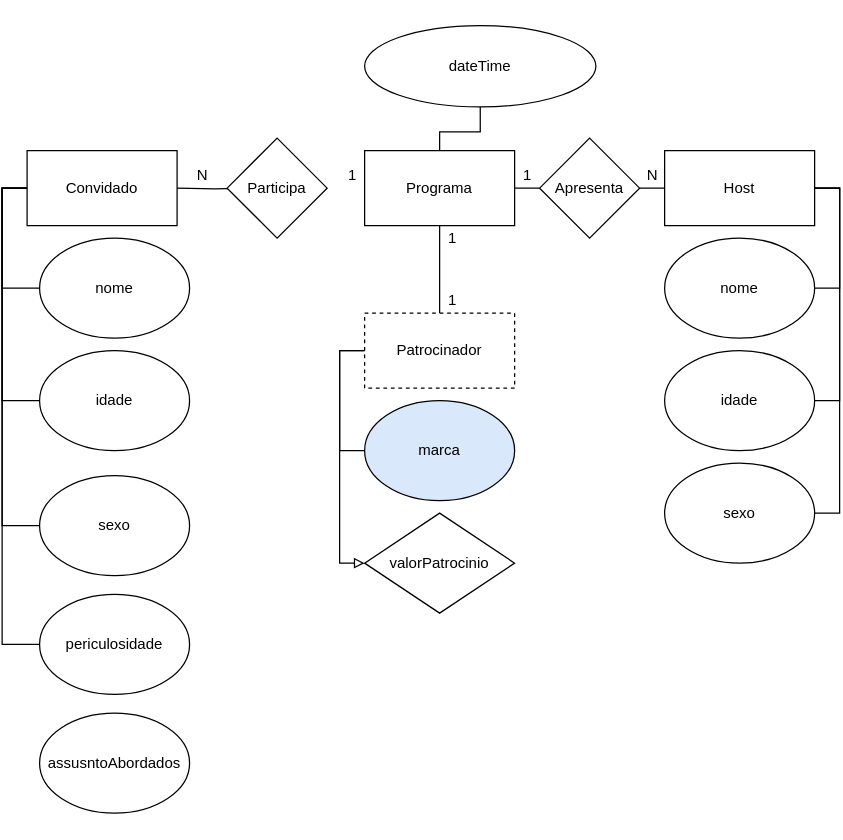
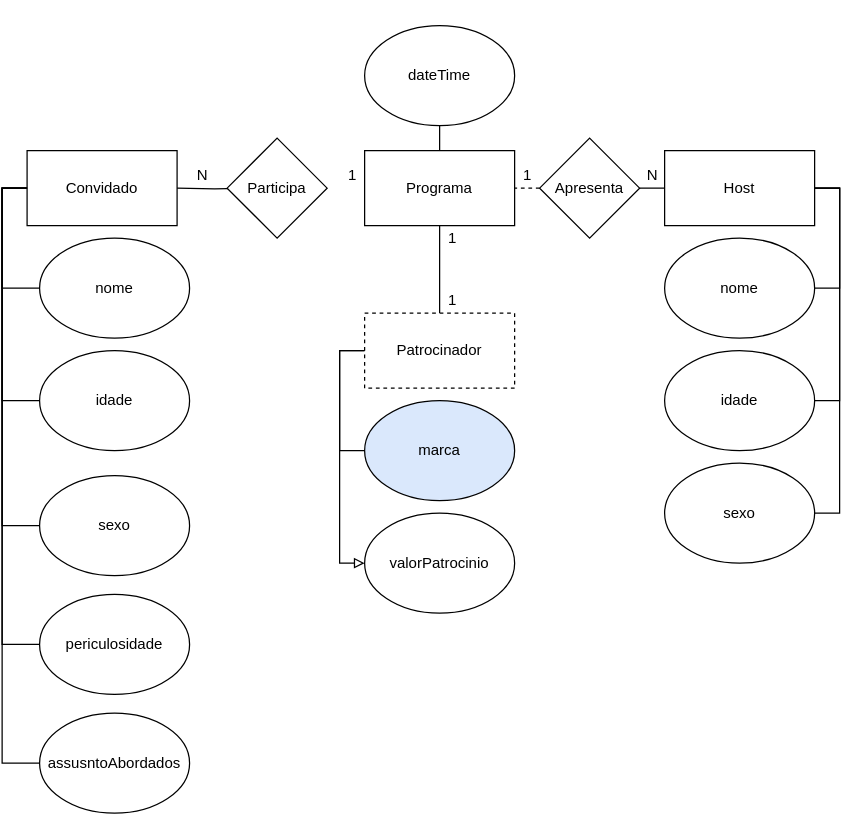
node "dateTime": size 231x81 -> 150x100
edge "Programa" -- "Apresenta": style solid -> dashed
node "valorPatrocinio": shape diamond -> ellipse
edge "Convidado" -- "assusntoAbordados": added
